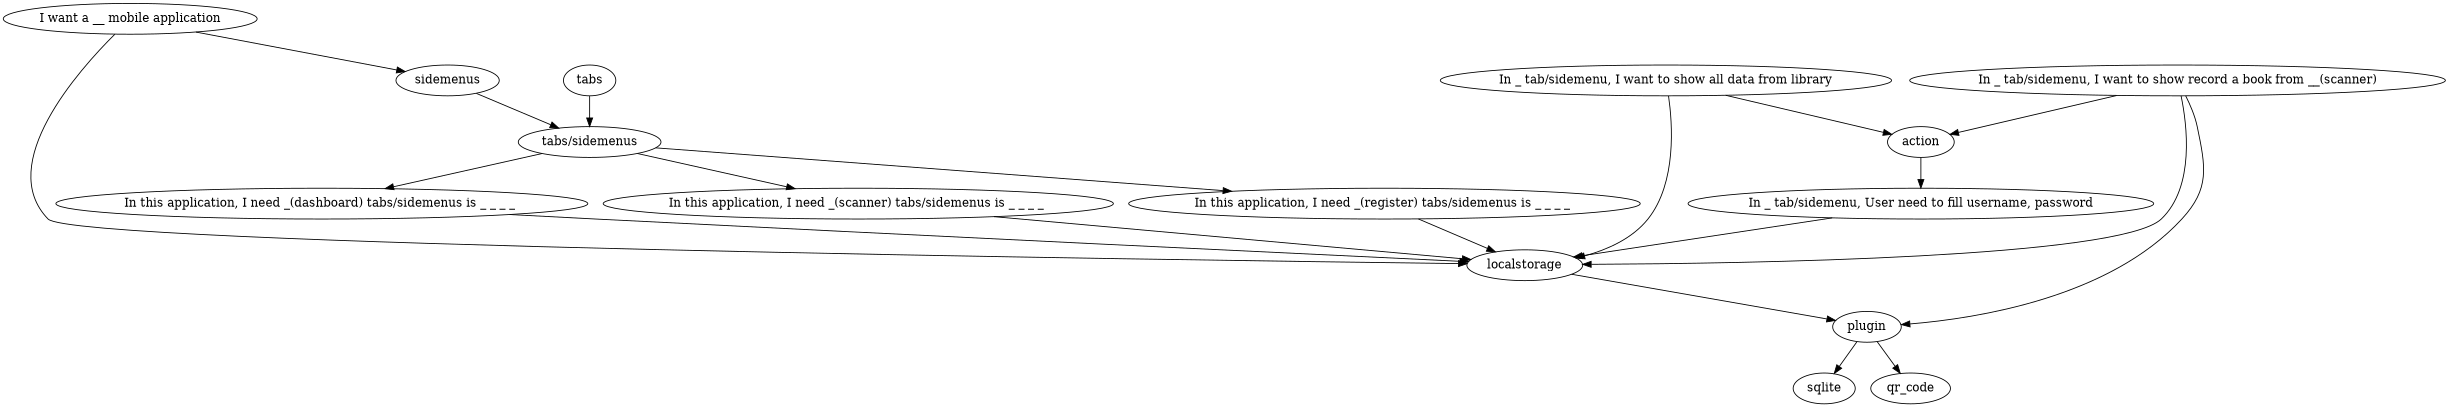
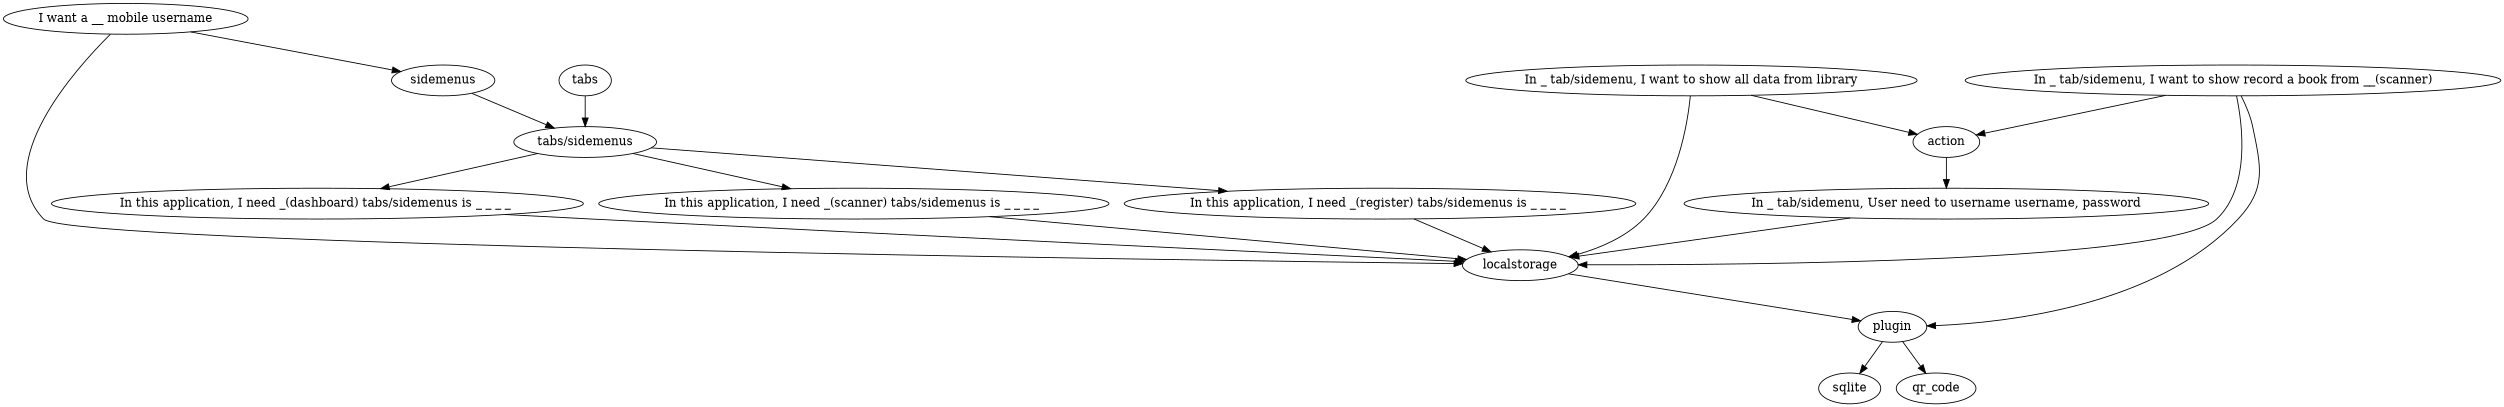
node "I want a __ mobile application": label "I want a __ mobile application" -> "I want a __ mobile username"
node "In _ tab/sidemenu, User need to fill username, password": label "In _ tab/sidemenu, User need to fill username, password" -> "In _ tab/sidemenu, User need to username username, password"
